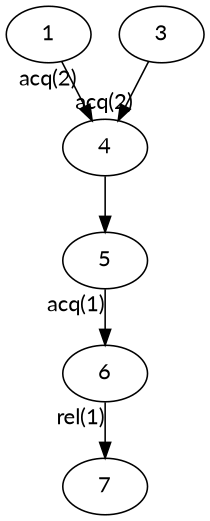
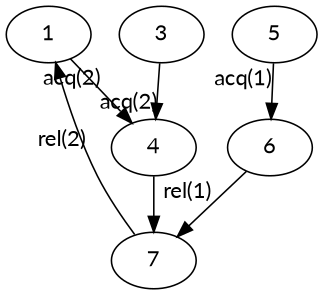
edge "7" -> "1": added, label "rel(2)"
edge "4" -> "5": now "4" -> "7"
